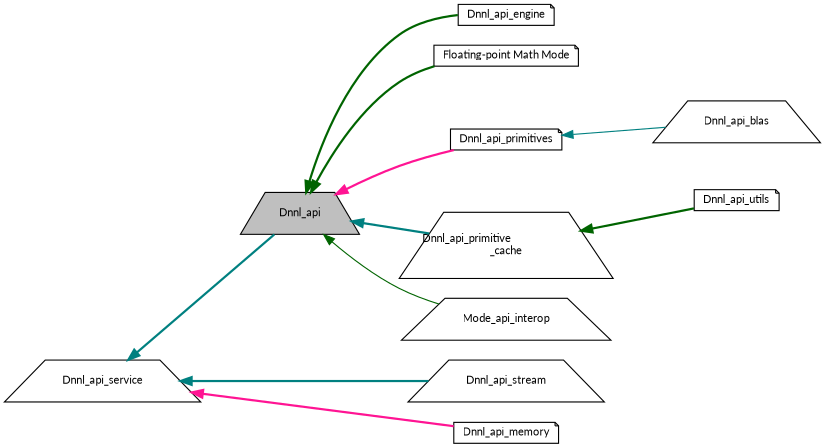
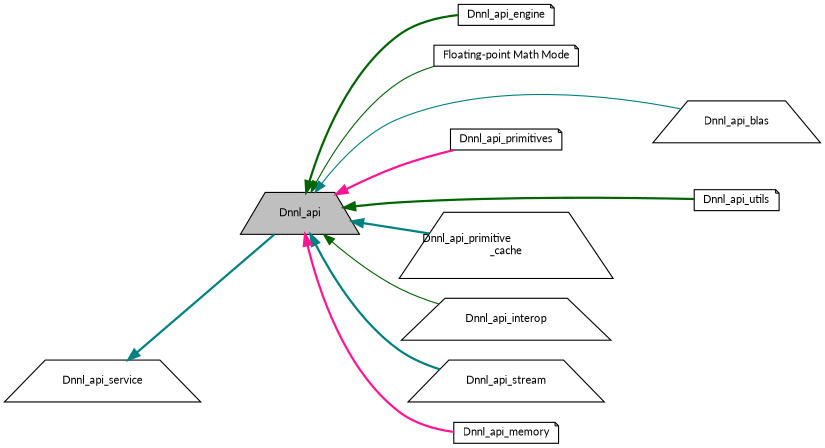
edge "Floating-point Math Mode" -> "Dnnl_api": style bold -> solid
edge "Dnnl_api_blas" -> "Dnnl_api_primitives": now "Dnnl_api_blas" -> "Dnnl_api"
edge "Dnnl_api_utils" -> "Dnnl_api_primitive _cache": now "Dnnl_api_utils" -> "Dnnl_api"
node "Mode_api_interop": label "Mode_api_interop" -> "Dnnl_api_interop"
edge "Dnnl_api_stream" -> "Dnnl_api_service": now "Dnnl_api_stream" -> "Dnnl_api"
edge "Dnnl_api_memory" -> "Dnnl_api_service": now "Dnnl_api_memory" -> "Dnnl_api"
